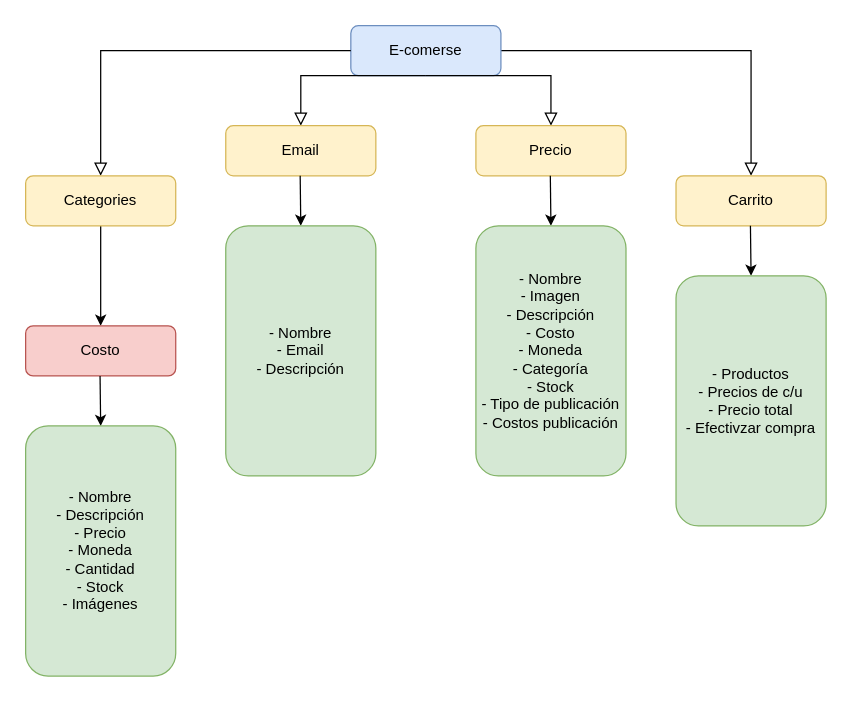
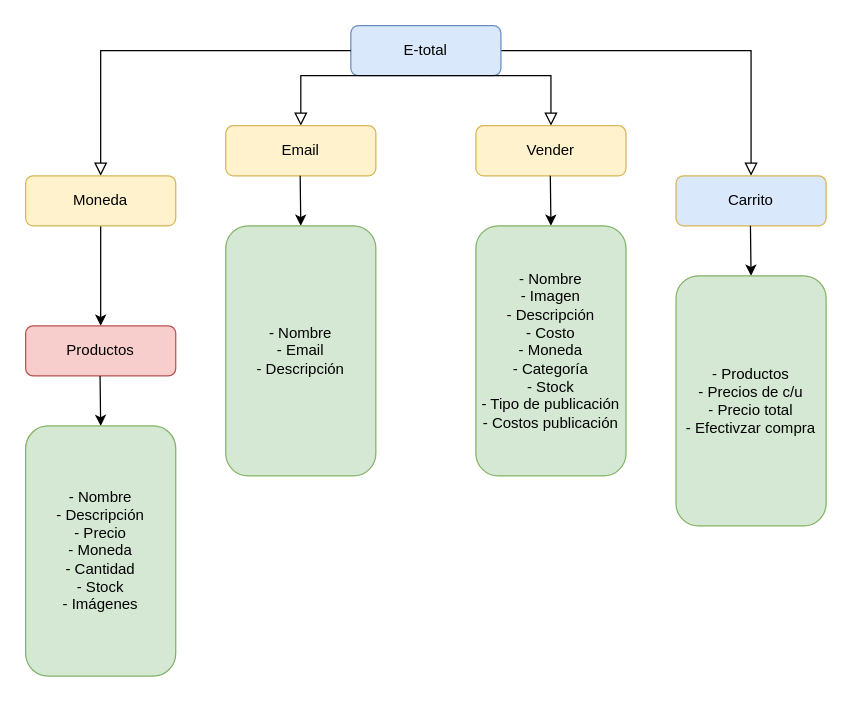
node "E-comerse": label "E-comerse" -> "E-total"
node "Precio": label "Precio" -> "Vender"
node "Categories": label "Categories" -> "Moneda"
node "Carrito": fillcolor #fff2cc -> #dae8fc
node "Costo": label "Costo" -> "Productos"
